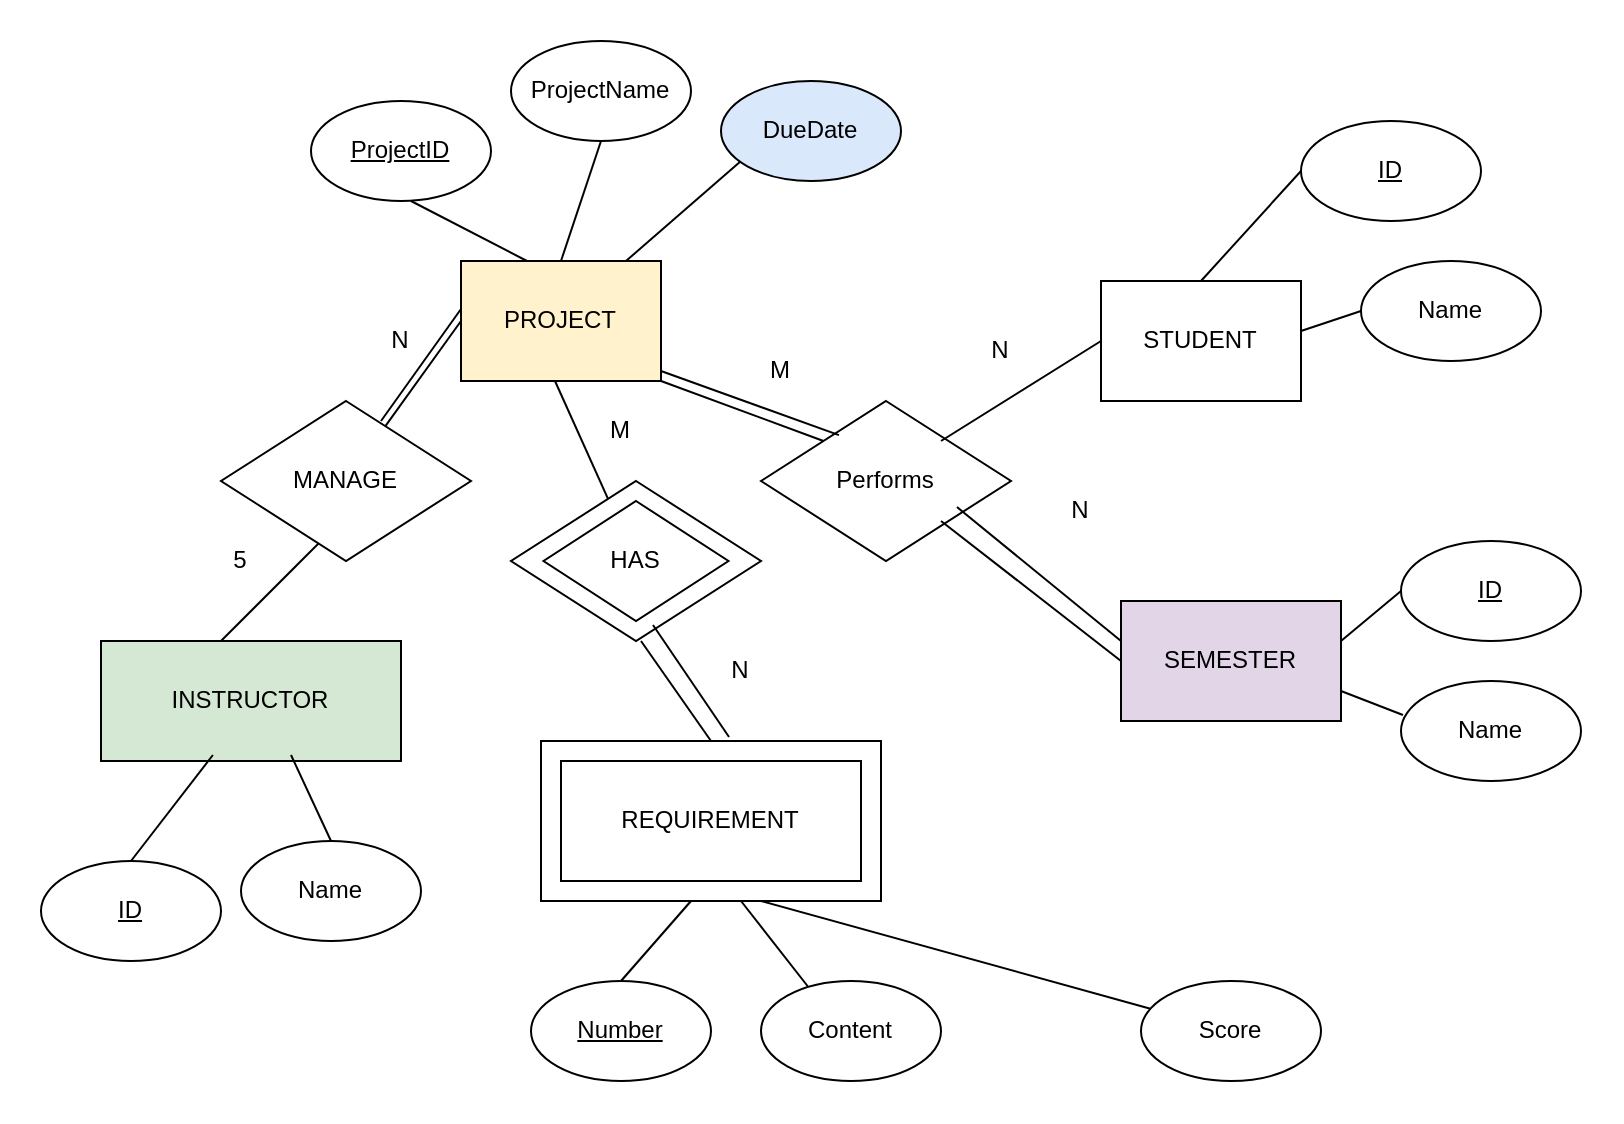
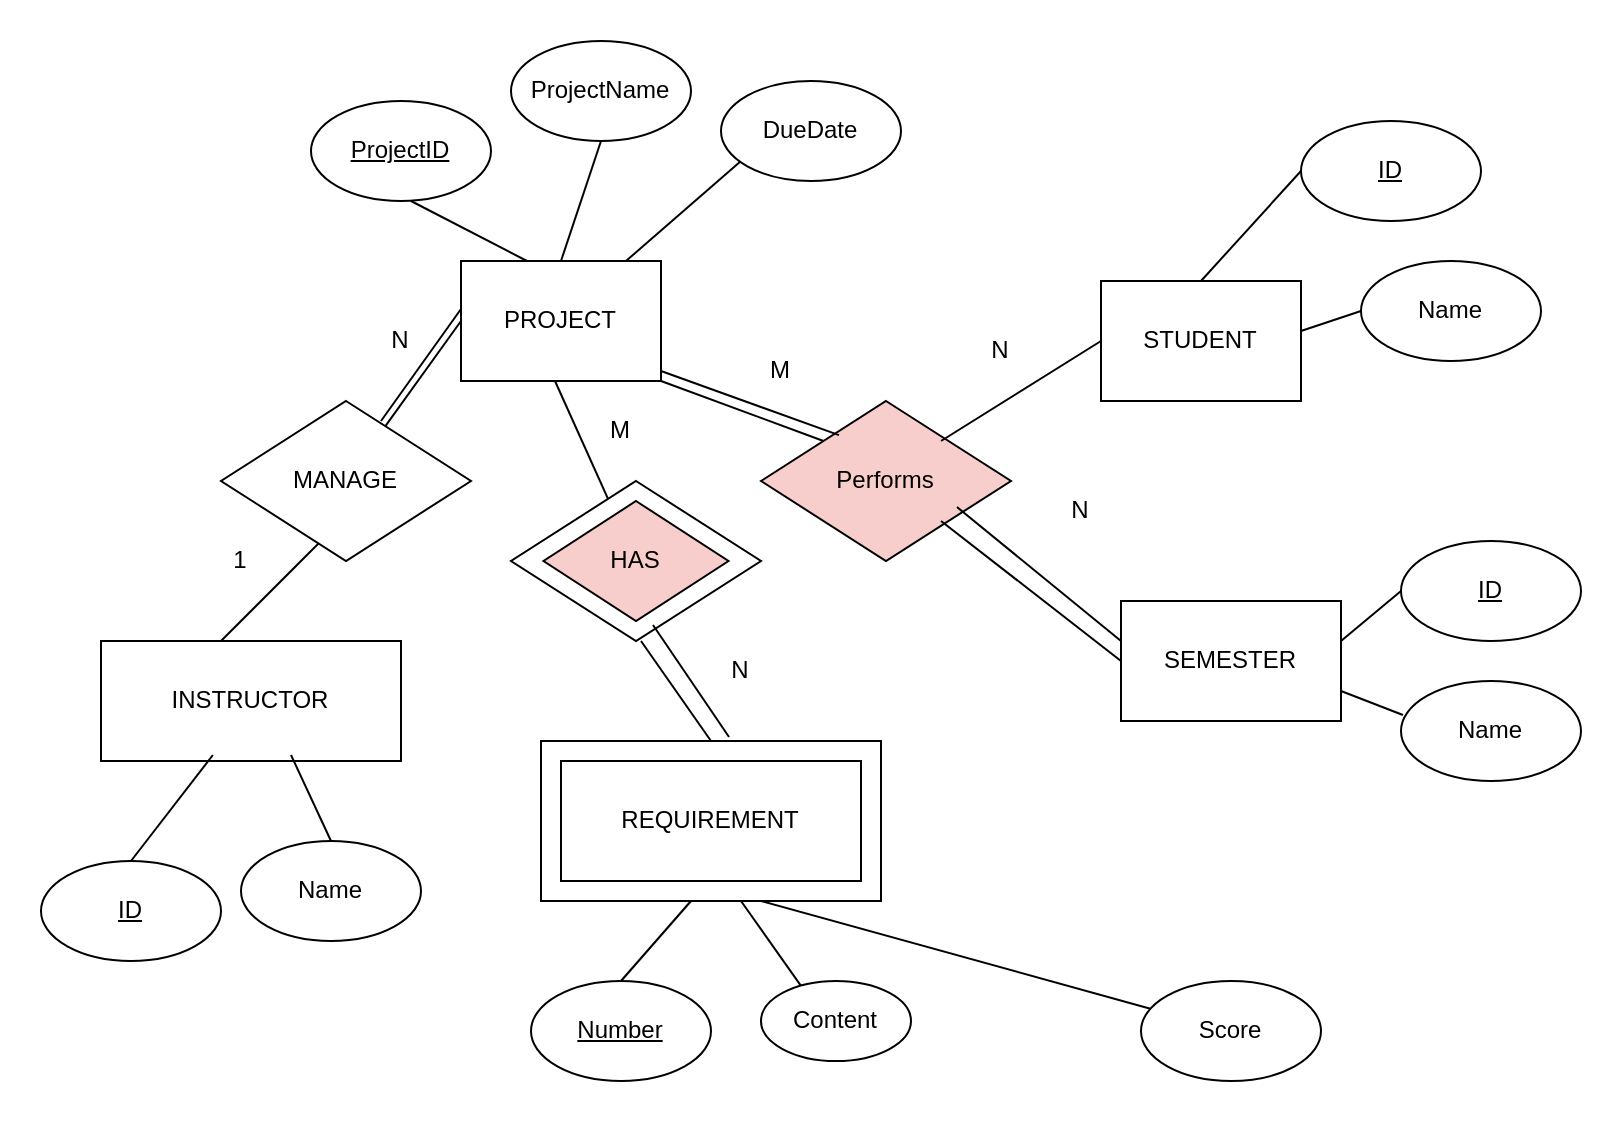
node "DueDate": fillcolor #dae8fc -> #ffffff
node "PROJECT": fillcolor #fff2cc -> #ffffff
node "Performs": fillcolor #ffffff -> #f8cecc
node "5": label "5" -> "1"
node "HAS": fillcolor #ffffff -> #f8cecc
node "SEMESTER": fillcolor #e1d5e7 -> #ffffff
node "INSTRUCTOR": fillcolor #d5e8d4 -> #ffffff
node "Content": size 180x100 -> 150x80
